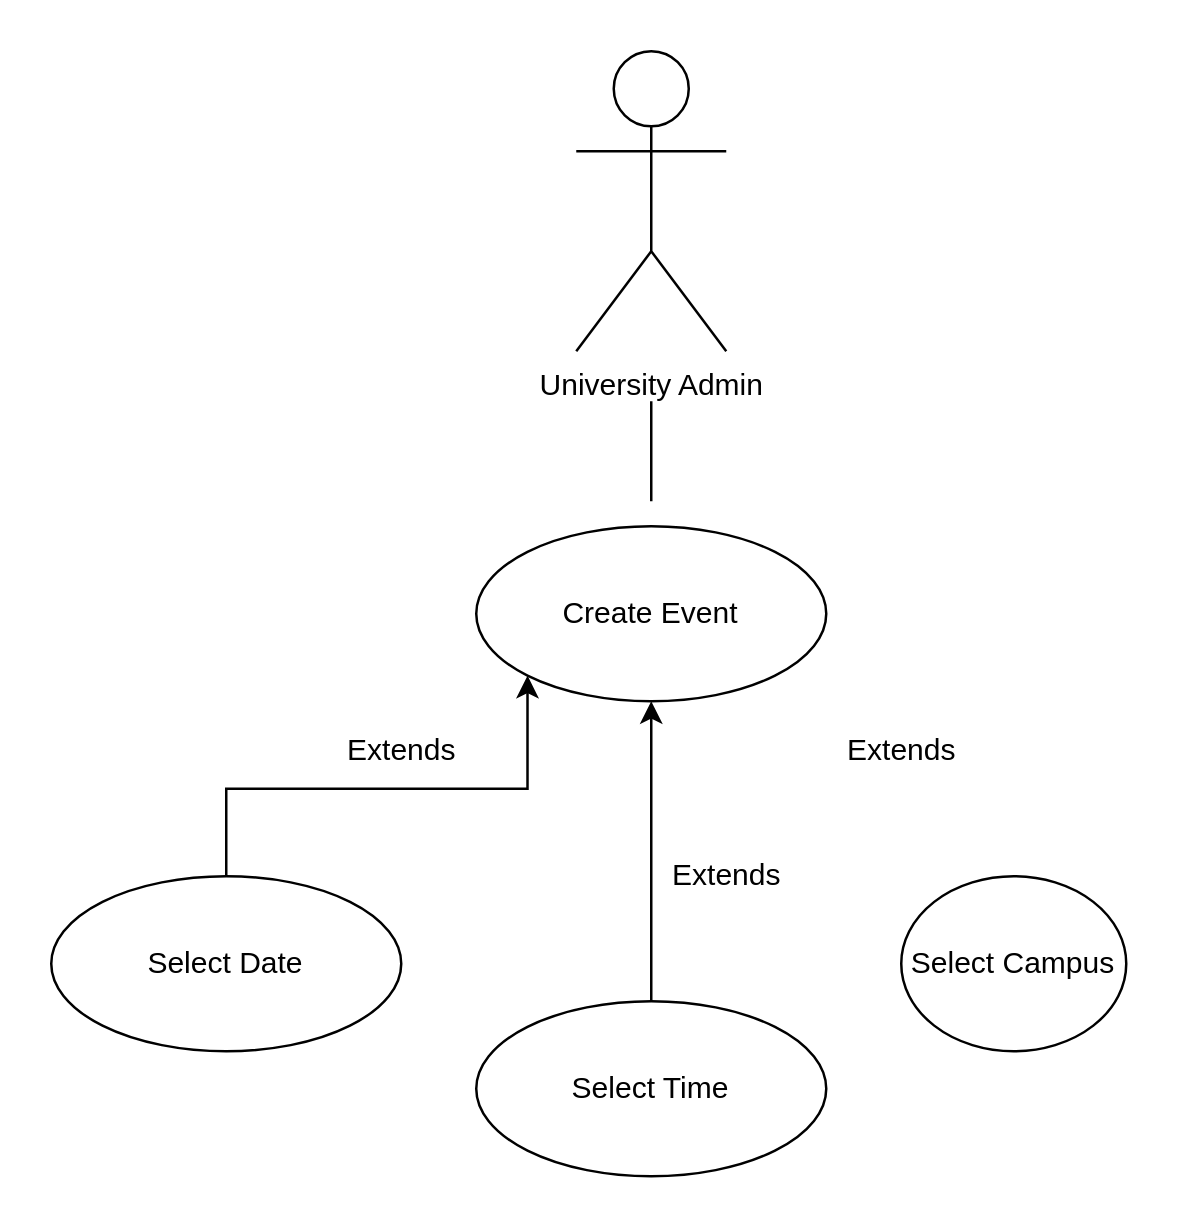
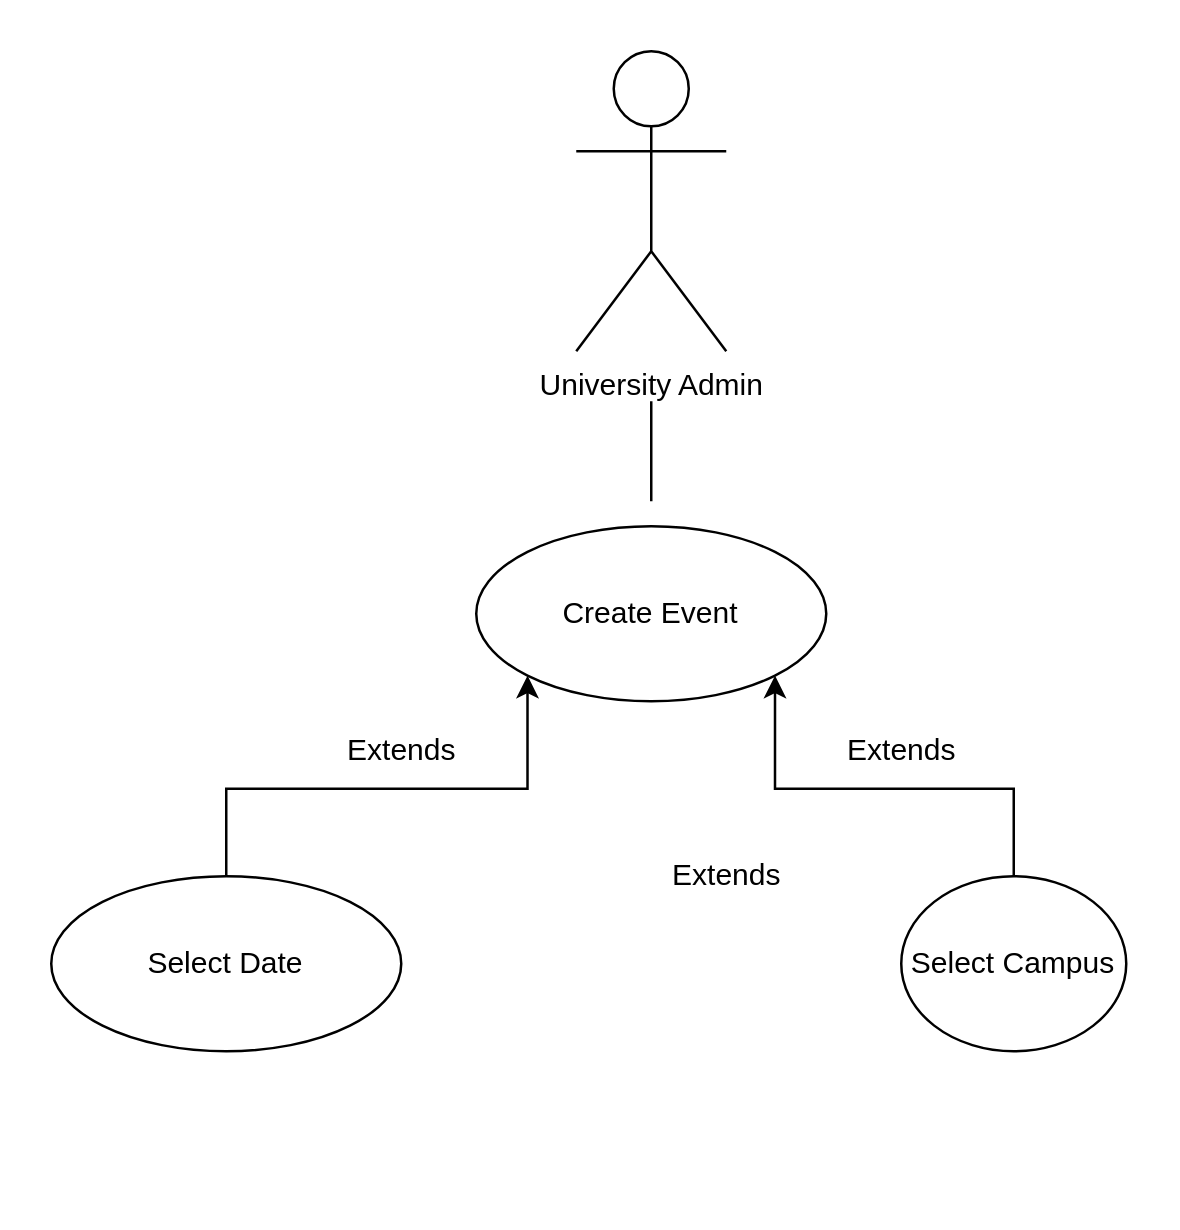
edge "Select Campus" -> "Create Event": added
edge "Select Time" -> "Create Event": removed
node "Select Time": removed
